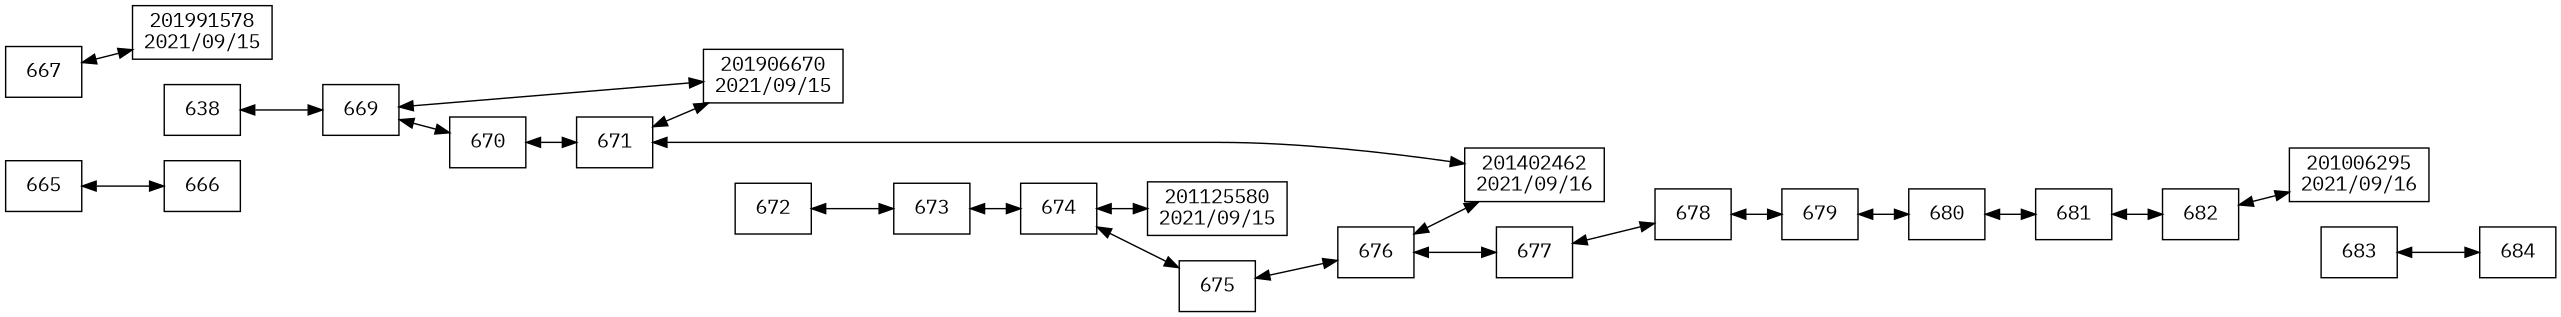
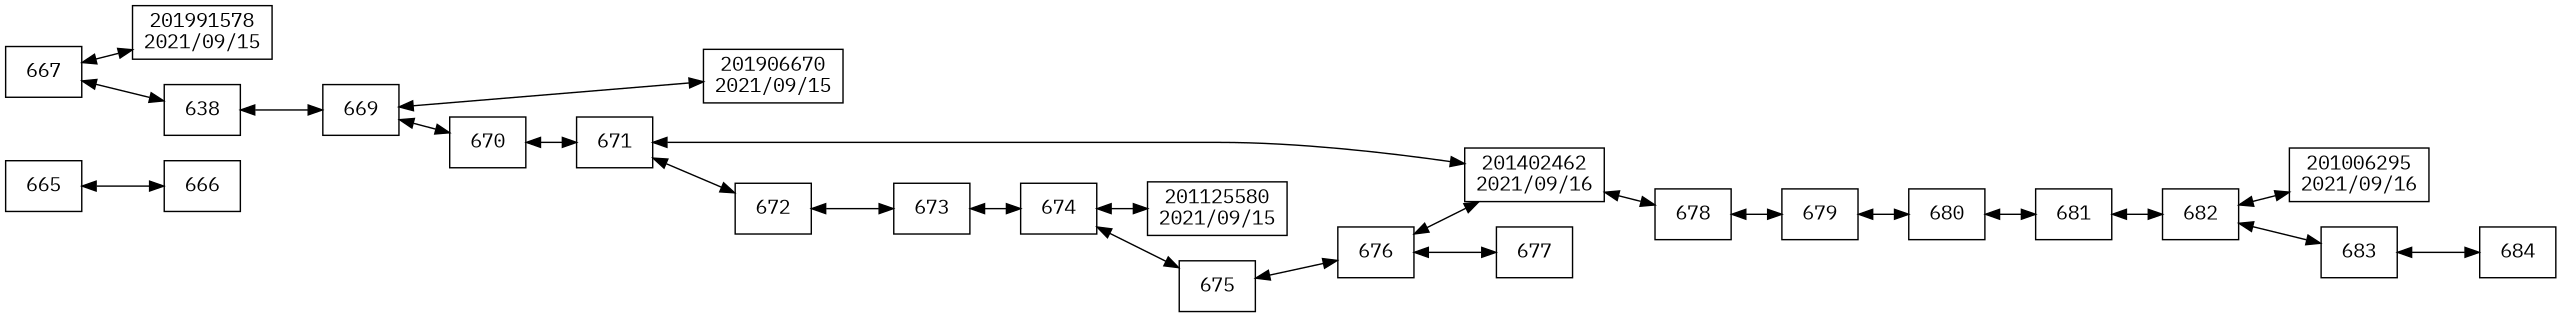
edge "667" -- "638": added
edge "201906670 2021/09/15" -- "671": now "672" -- "671"
edge "678" -- "677": now "678" -- "201402462 2021/09/16"
edge "682" -- "683": added
